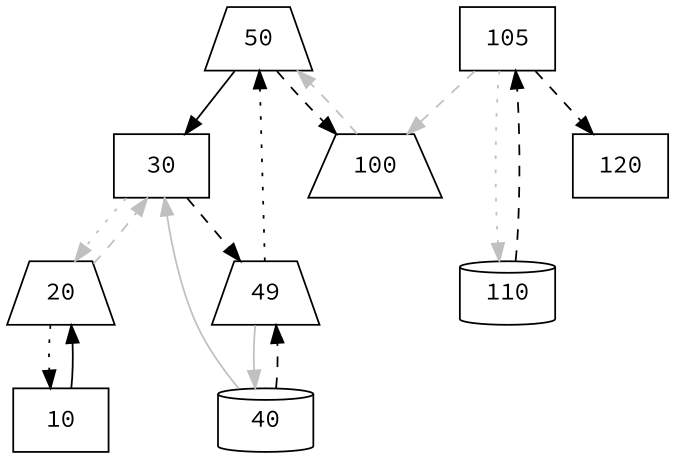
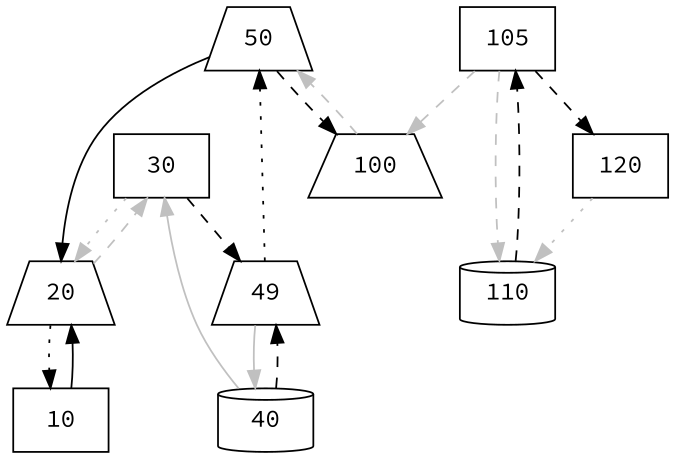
edge "50" -> "30": now "50" -> "20"
edge "105" -> "110": style dotted -> dashed
edge "120" -> "110": added
